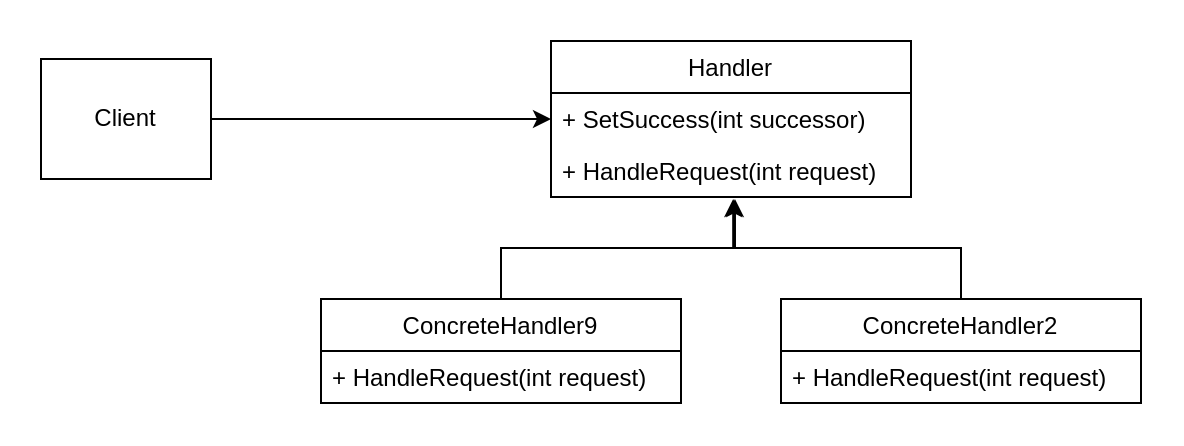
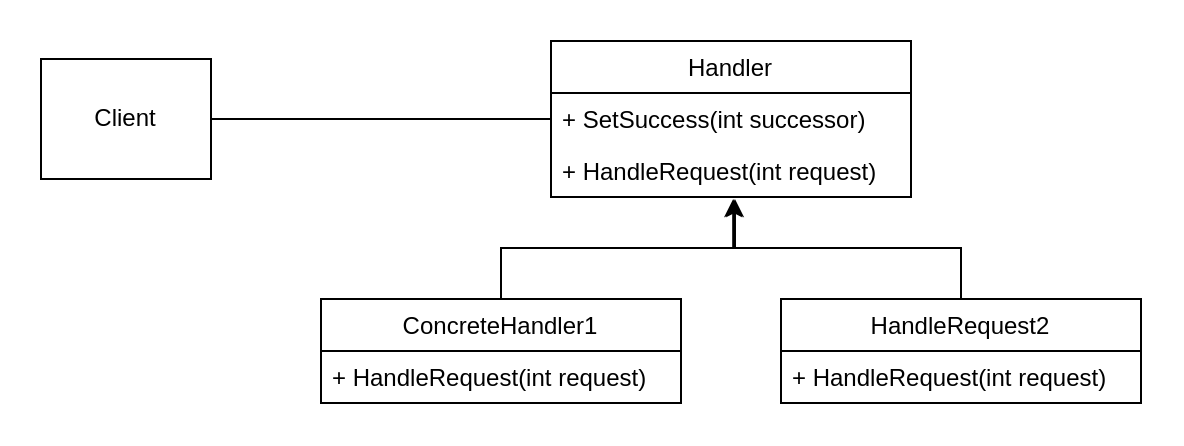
edge "Client" -> "+ SetSuccess(int successor)": arrowhead classic -> none
node "ConcreteHandler9": label "ConcreteHandler9" -> "ConcreteHandler1"
node "ConcreteHandler2": label "ConcreteHandler2" -> "HandleRequest2"
